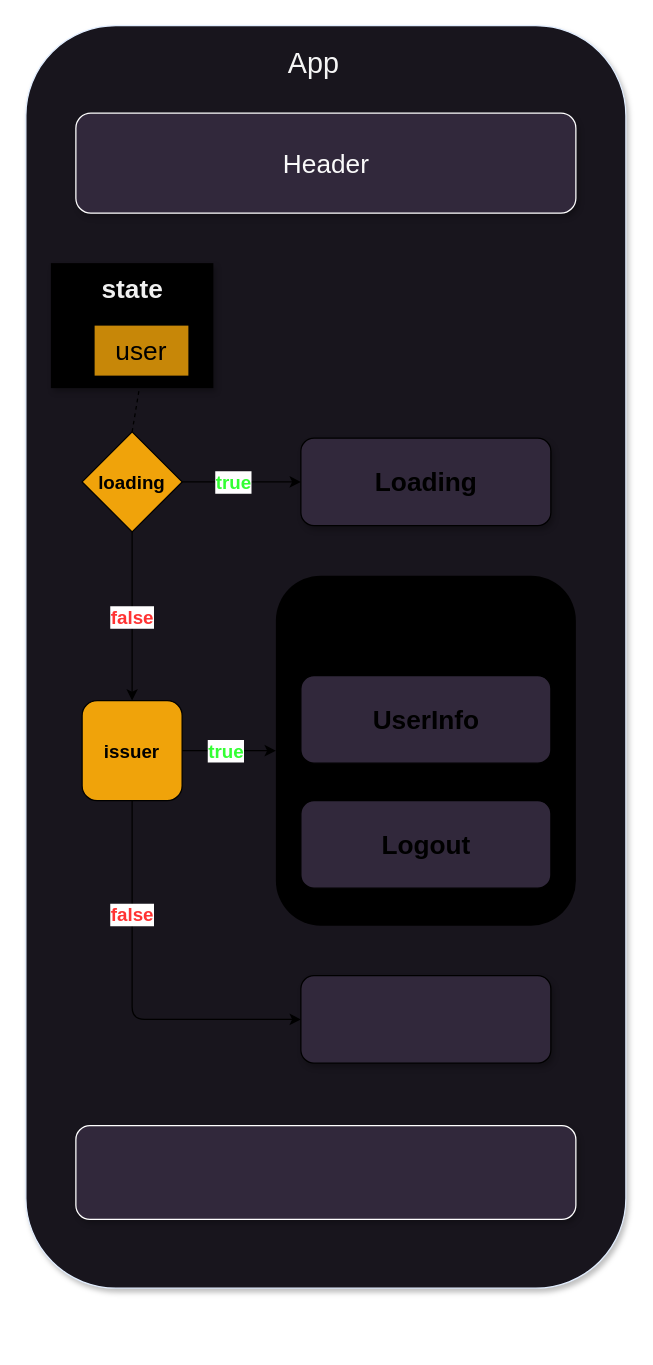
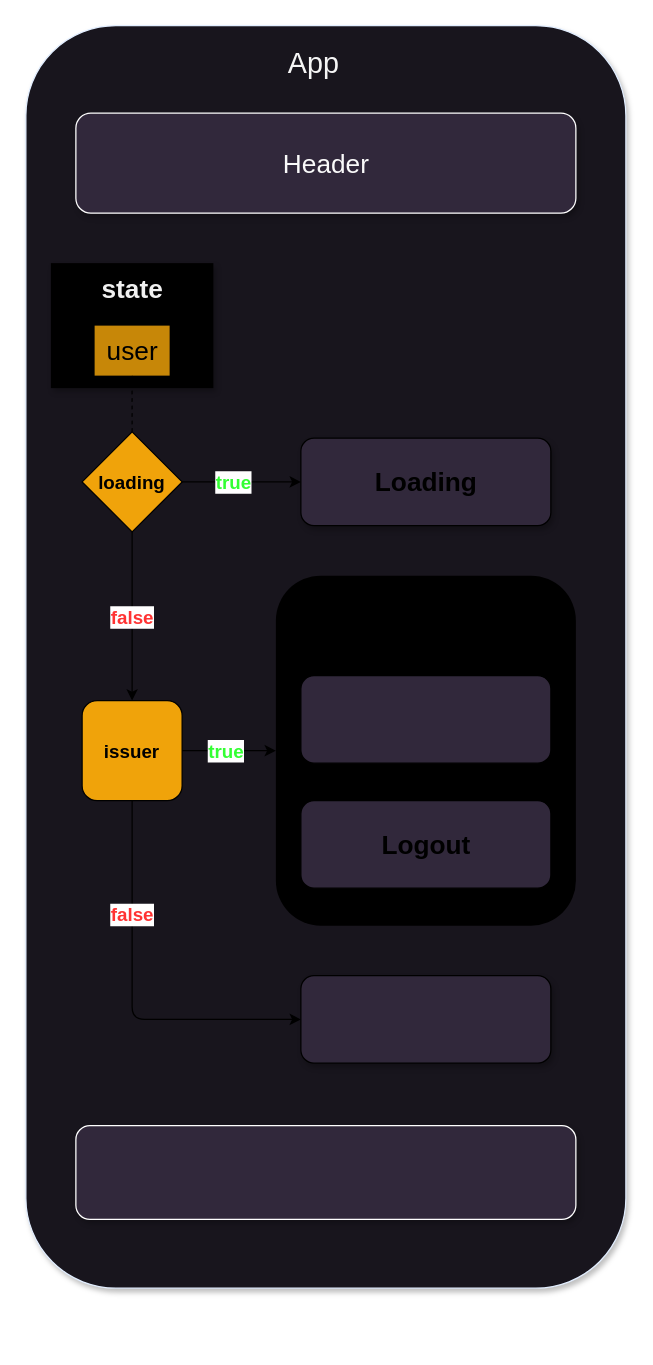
node "user": size 94x50 -> 75x50
node "UserInfo": removed
